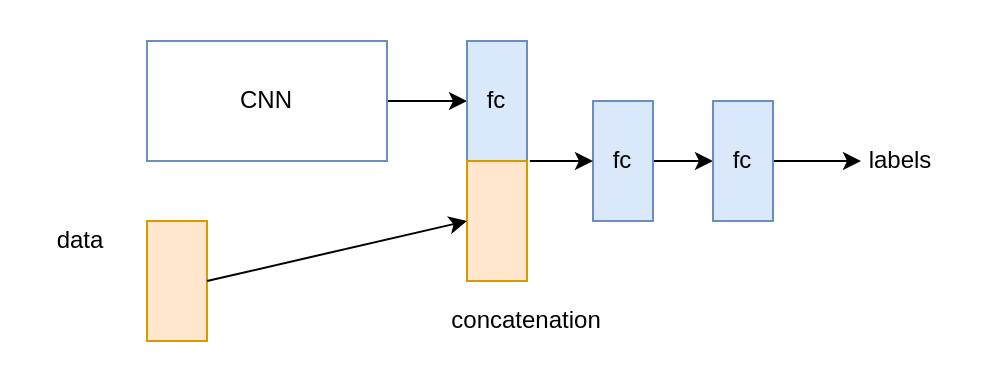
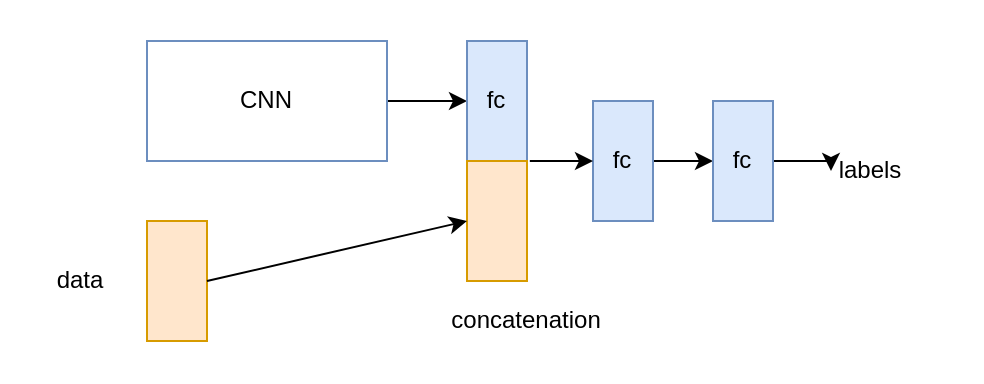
node "labels": moved (901, 161) -> (871, 171)
node "data": moved (81, 241) -> (81, 281)
